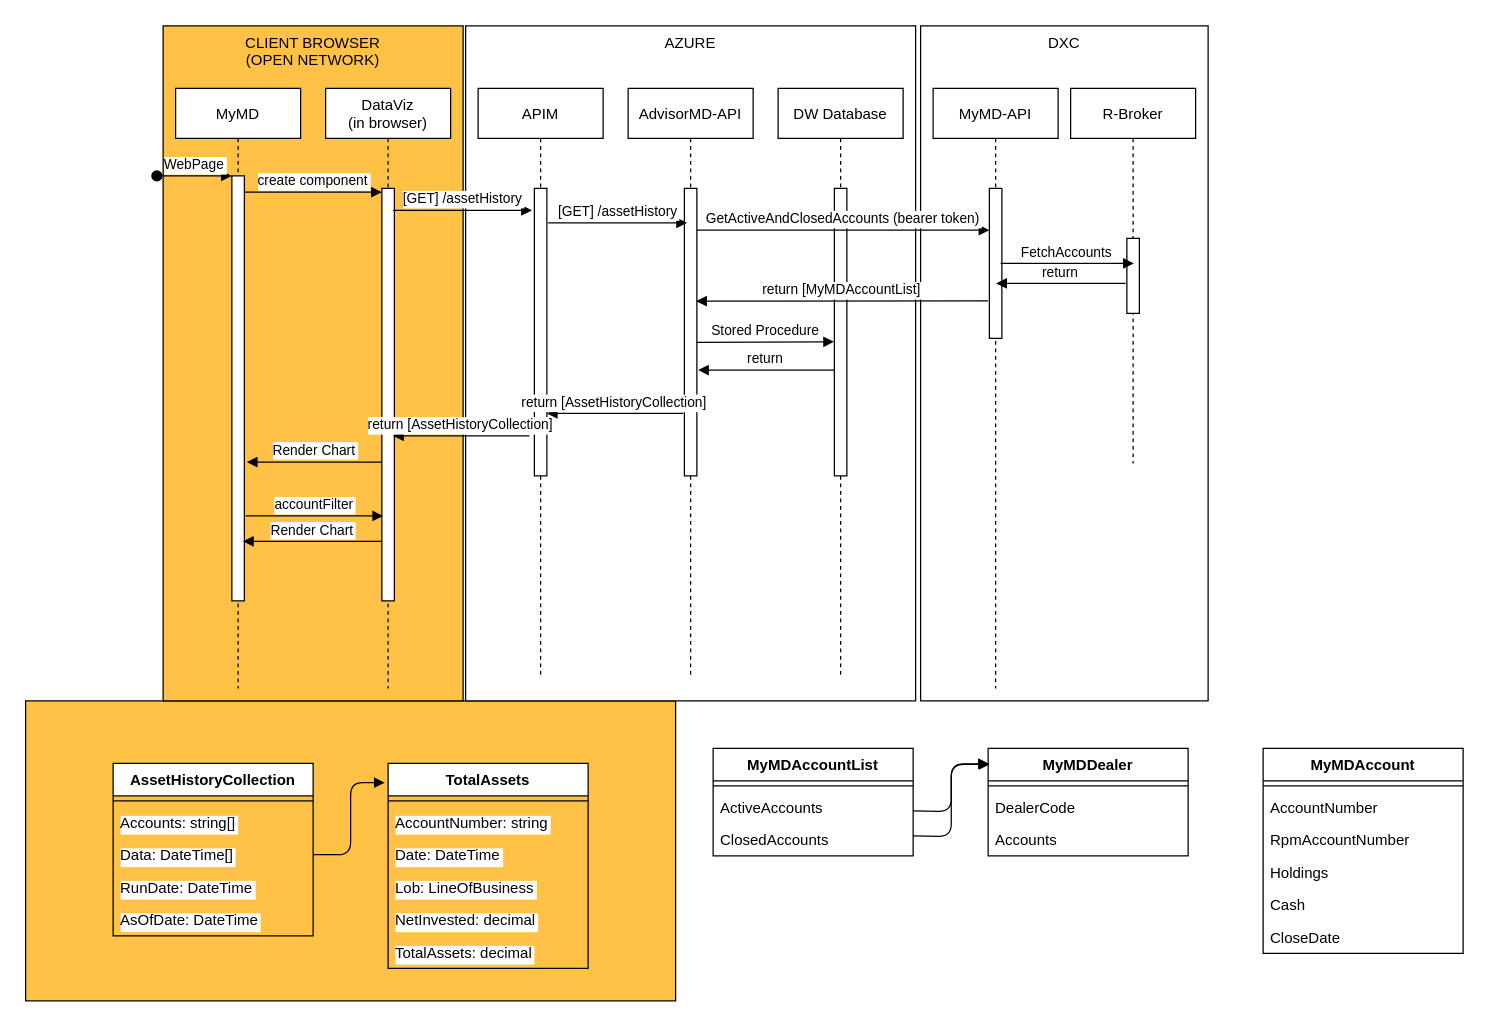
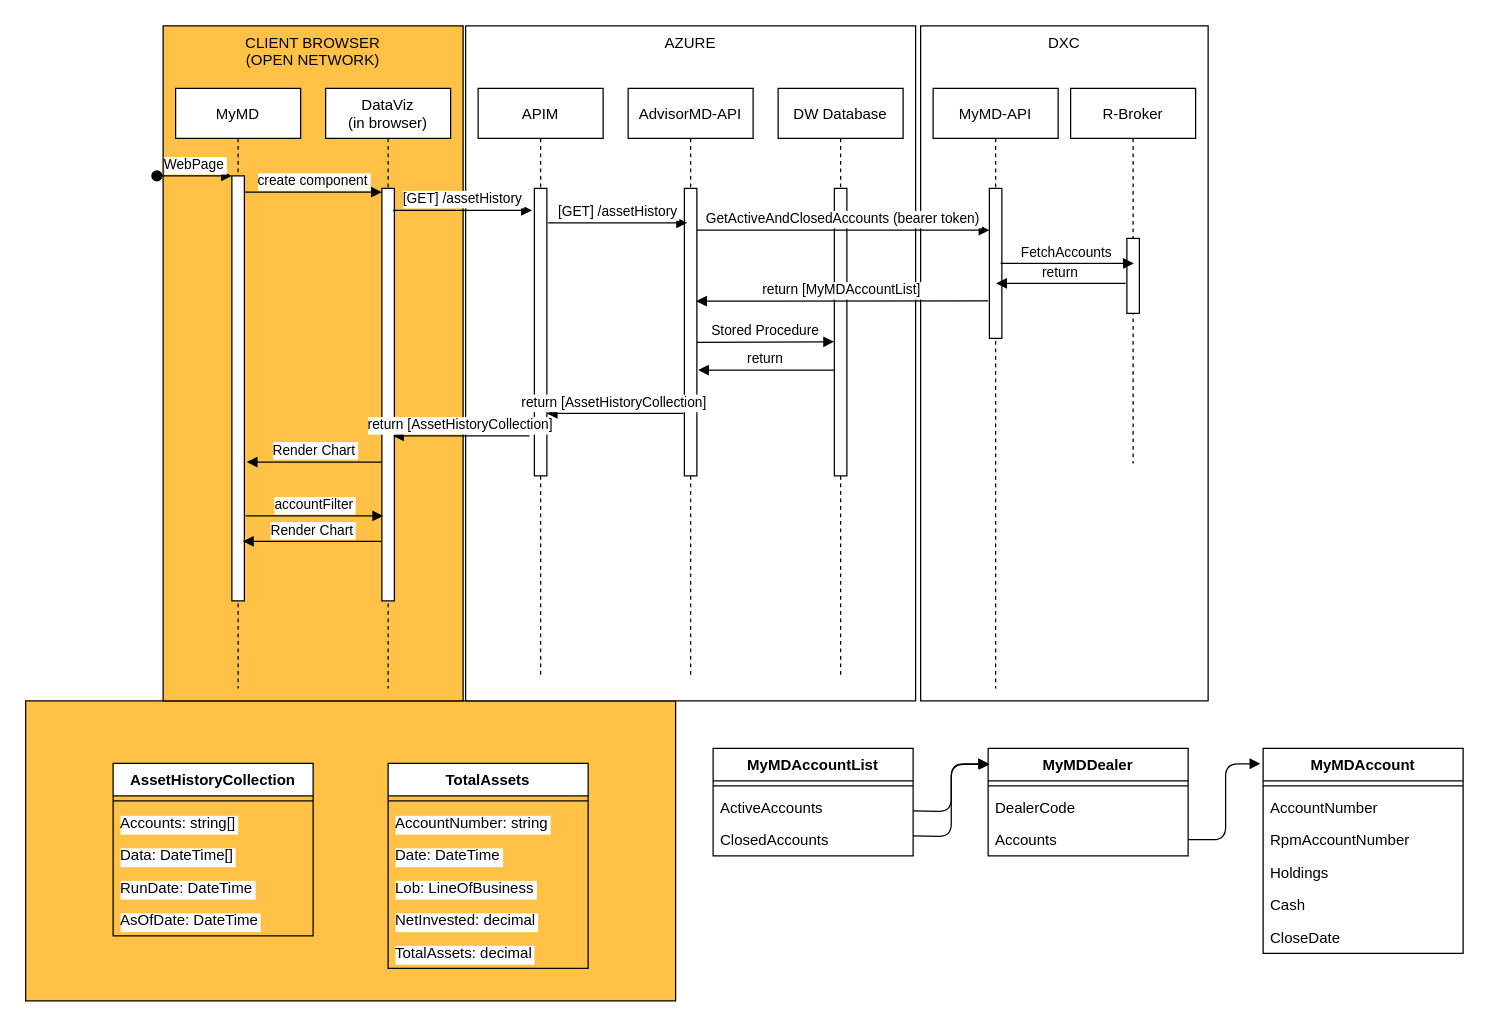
edge "Accounts" -> "MyMDAccount": added
edge "Data: DateTime[]" -> "TotalAssets": removed
